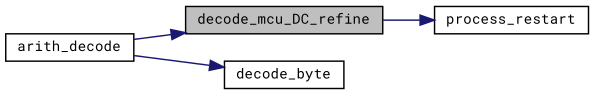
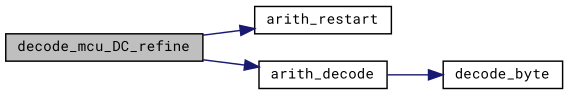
node "process_restart": label "process_restart" -> "arith_restart"
edge "arith_decode" -> "decode_mcu_DC_refine": reversed
